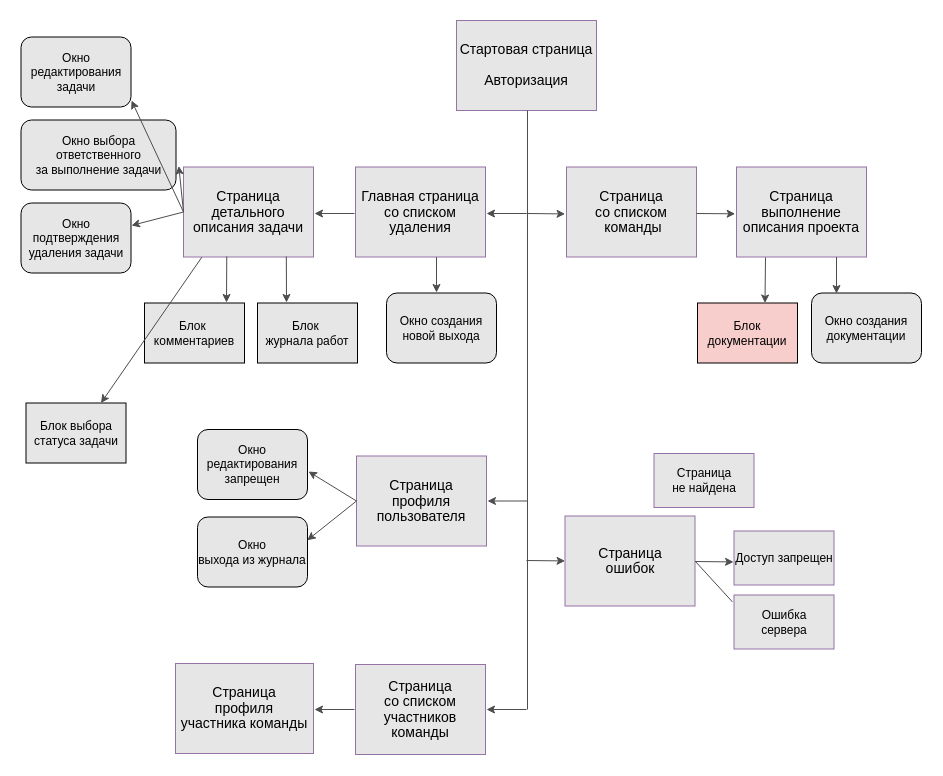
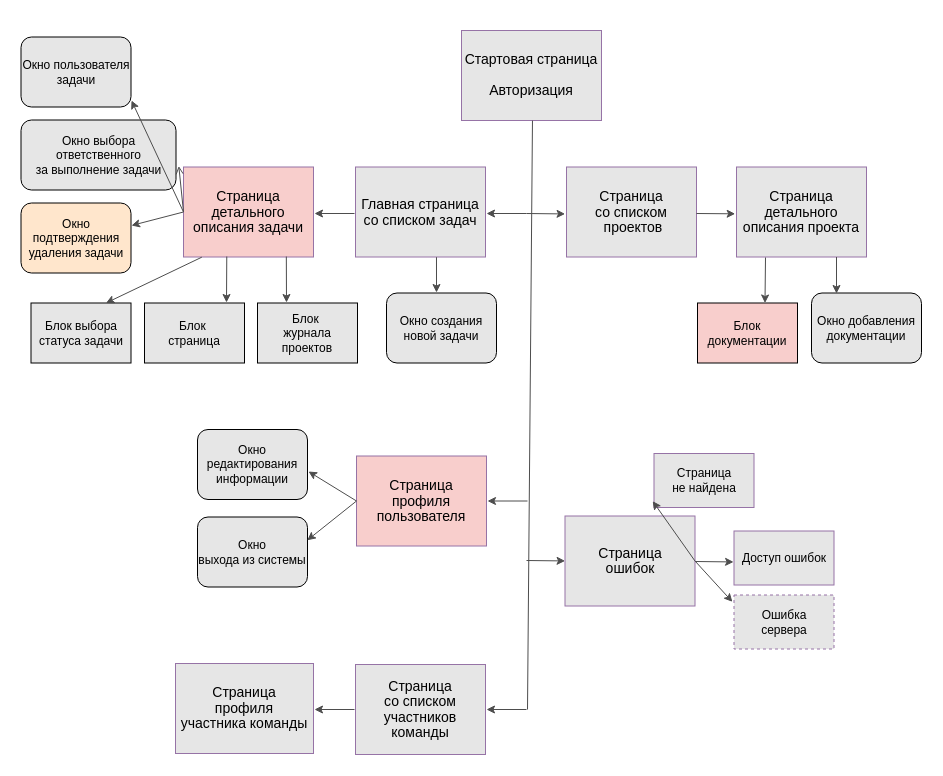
node "Стартовая страница Авторизация": moved (527, 66) -> (532, 76)
node "Окно редактирования задачи": label "Окно редактирования задачи" -> "Окно пользователя задачи"
edge "Страница детального описания задачи" -> "Окно выбора ответственного за выполнение задачи": arrowhead classic -> open
node "Страница детального описания задачи": fillcolor #e6e6e6 -> #f8cecc
node "Главная страница со списком удаления": label "Главная страница со списком удаления" -> "Главная страница со списком задач"
node "Страница со списком команды": label "Страница со списком команды" -> "Страница со списком проектов"
node "Страница выполнение описания проекта": label "Страница выполнение описания проекта" -> "Страница детального описания проекта"
node "Окно подтверждения удаления задачи": fillcolor #e6e6e6 -> #ffe6cc
node "Окно создания новой выхода": label "Окно создания новой выхода" -> "Окно создания новой задачи"
node "Окно создания документации": label "Окно создания документации" -> "Окно добавления документации"
node "Блок комментариев": label "Блок комментариев" -> "Блок страница"
node "Блок журнала работ": label "Блок журнала работ" -> "Блок журнала проектов"
node "Блок выбора статуса задачи": moved (76, 433) -> (81, 333)
node "Окно редактирования запрещен": label "Окно редактирования запрещен" -> "Окно редактирования информации"
node "Страница профиля пользователя": fillcolor #e6e6e6 -> #f8cecc
edge "Страница ошибок" -> "Страница не найдена": added
node "Окно выхода из журнала": label "Окно выхода из журнала" -> "Окно выхода из системы"
node "Доступ запрещен": label "Доступ запрещен" -> "Доступ ошибок"
edge "Страница ошибок" -- "Ошибка сервера": arrowhead none -> classic
node "Ошибка сервера": style solid -> dashed
